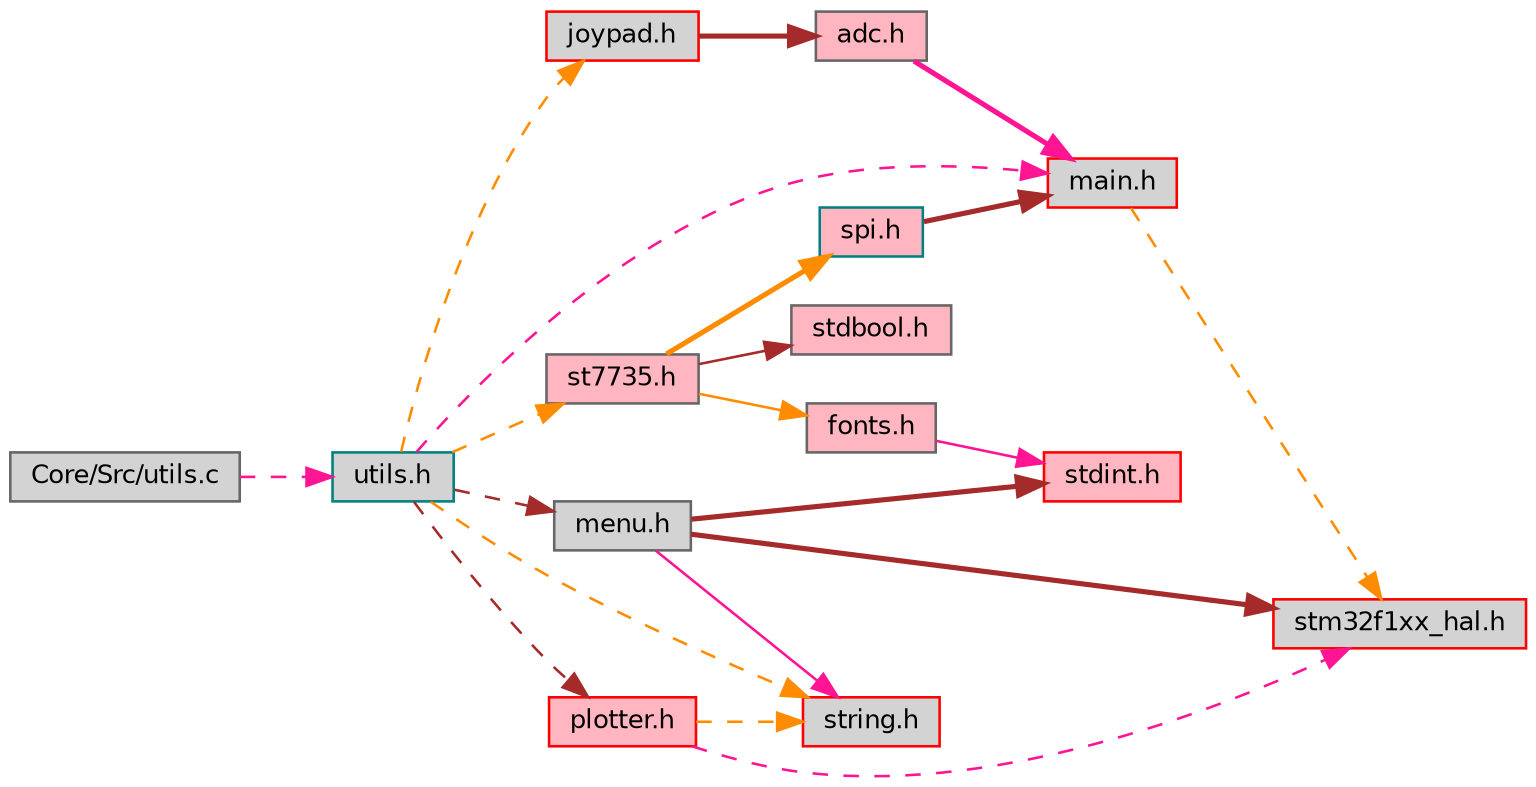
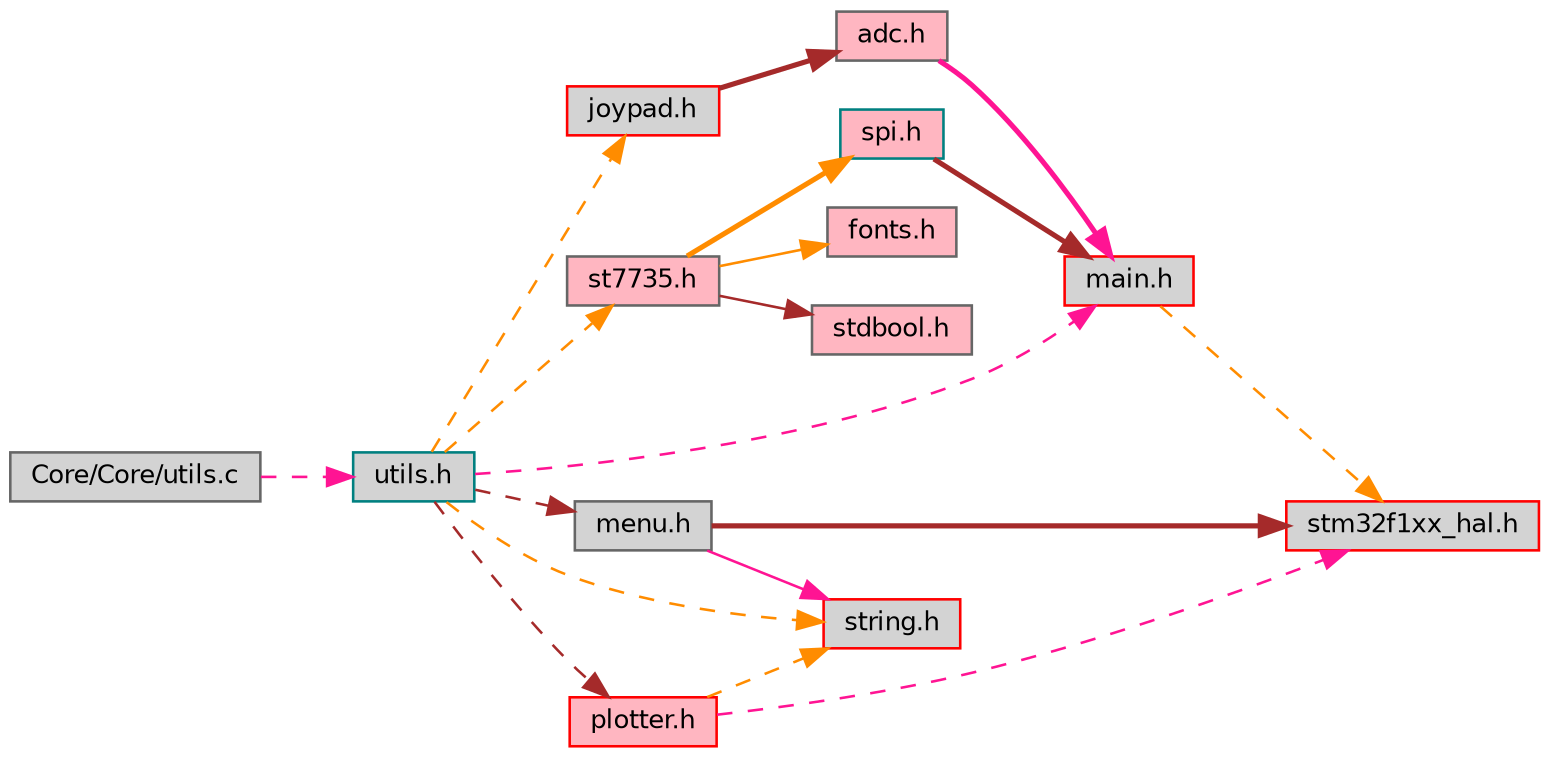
node "Core/Src/utils.c": label "Core/Src/utils.c" -> "Core/Core/utils.c"
node "stdint.h": removed
